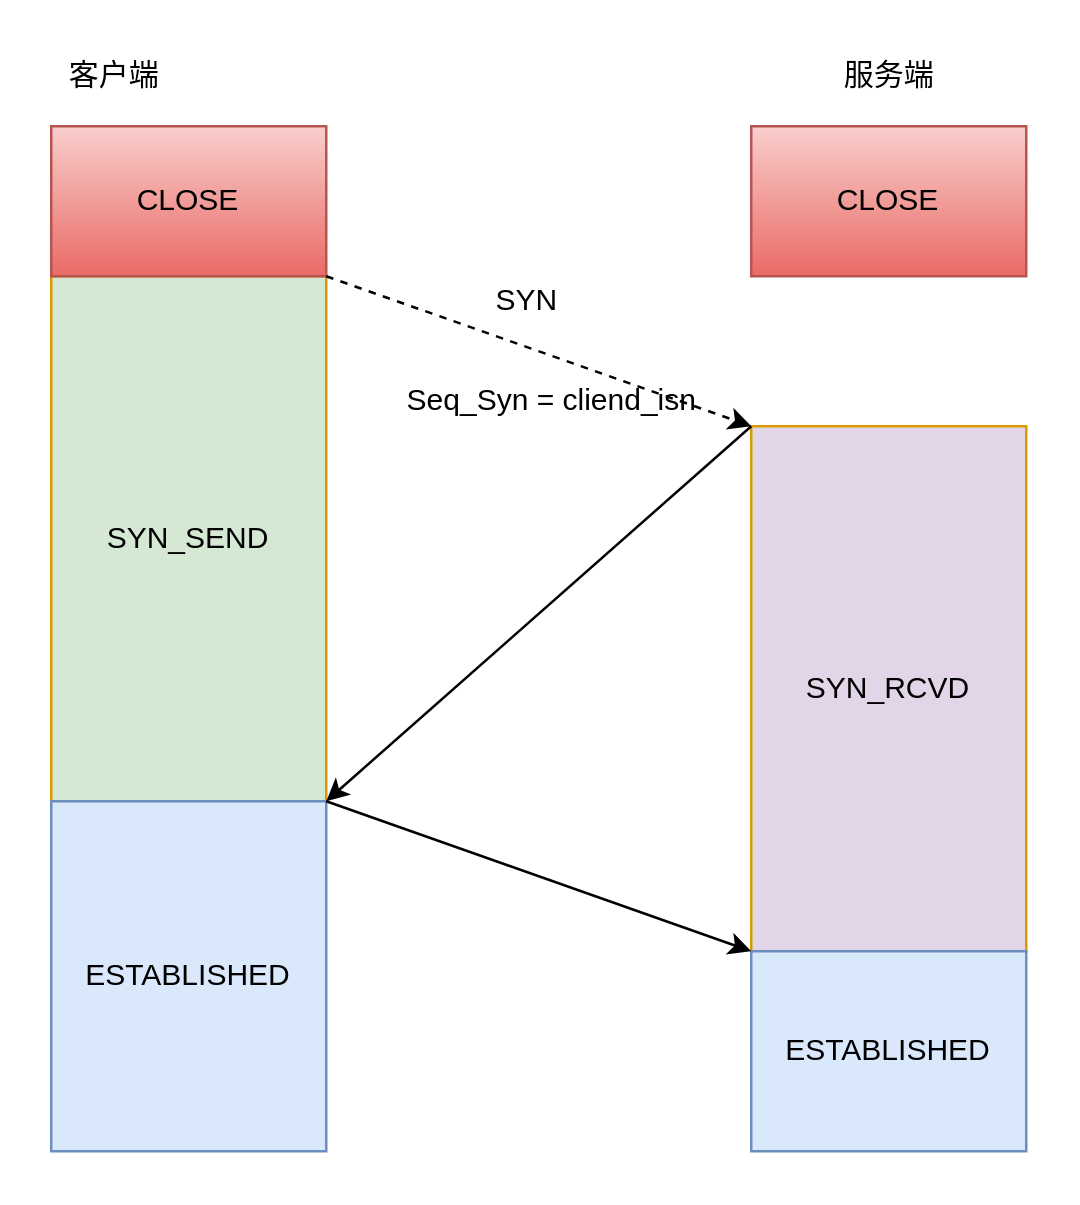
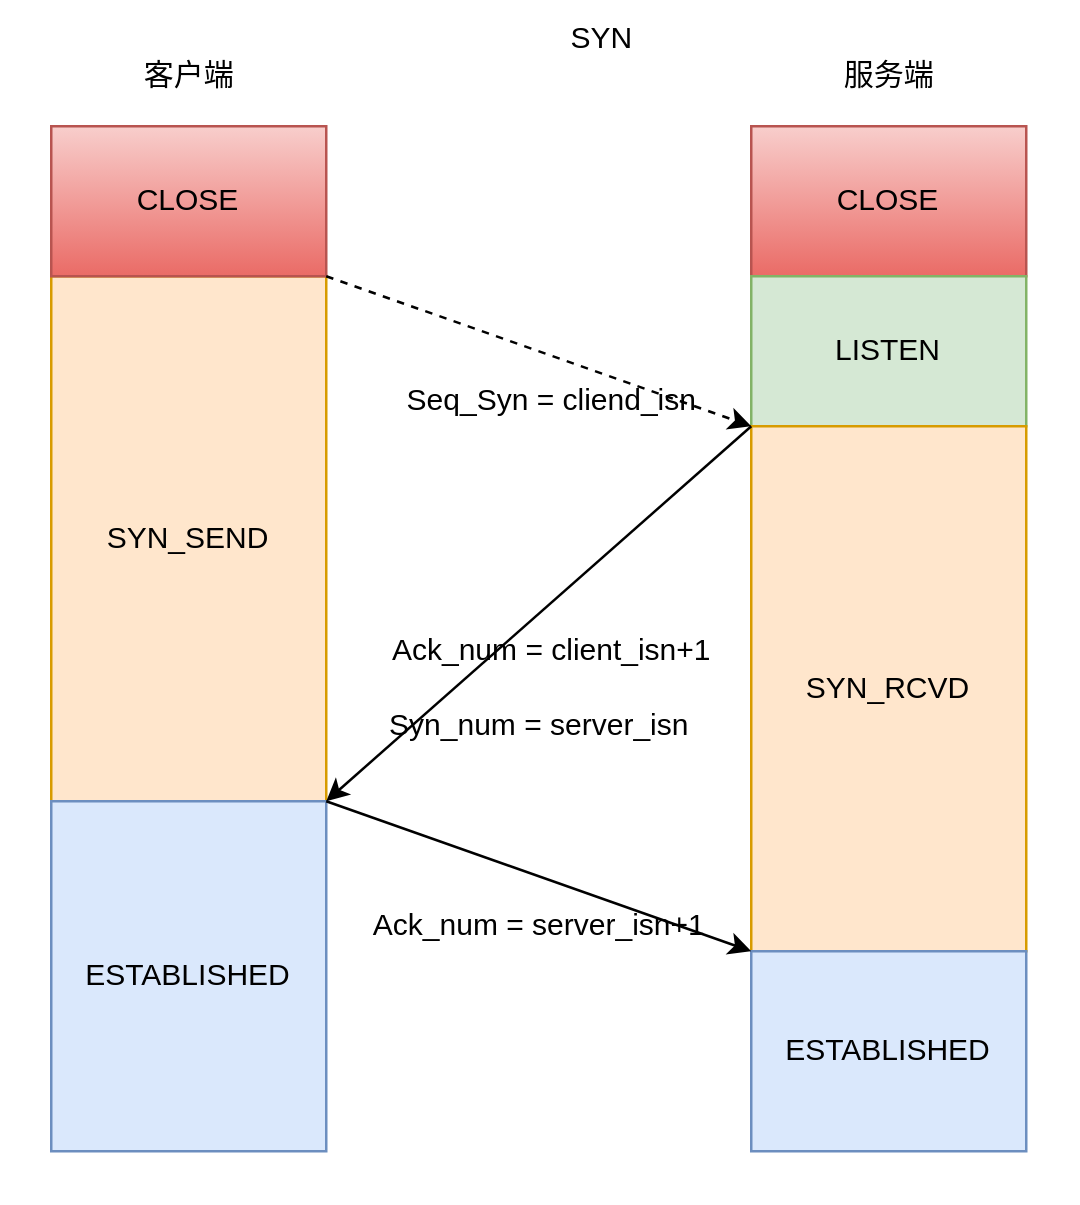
node "客户端": moved (114, 76) -> (189, 76)
node "SYN": moved (526, 301) -> (601, 39)
node "LISTEN": added
node "SYN_SEND": fillcolor #d5e8d4 -> #ffe6cc
node "Ack_num = client_isn+1": added
node "SYN_RCVD": fillcolor #e1d5e7 -> #ffe6cc
node "Syn_num = server_isn": added
node "Ack_num = server_isn+1": added
